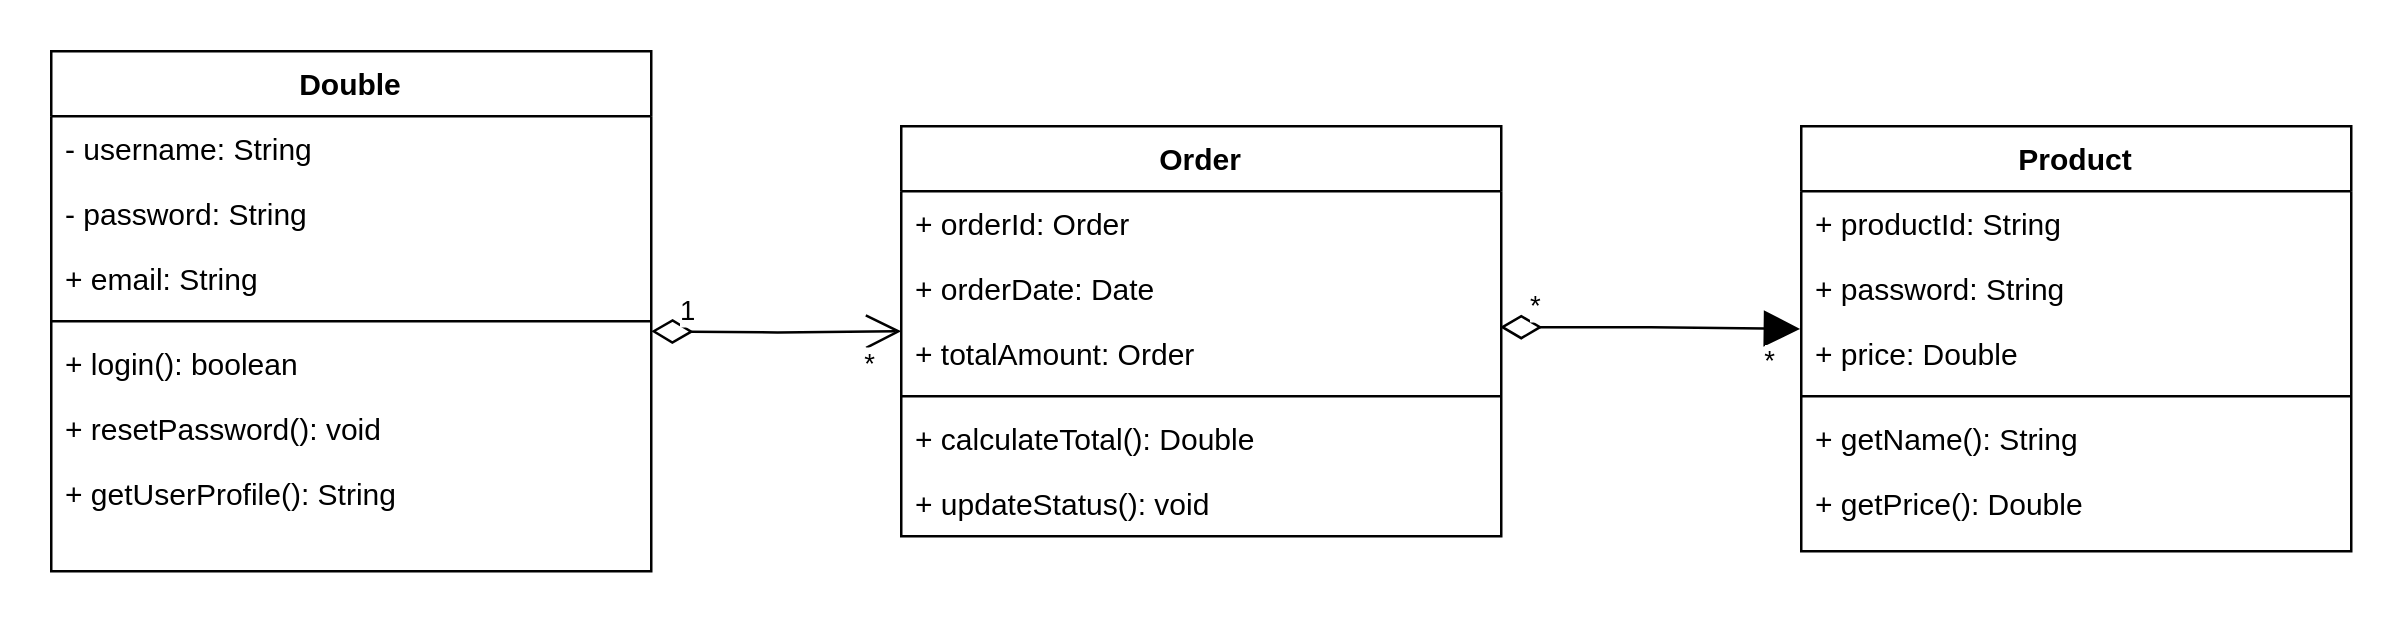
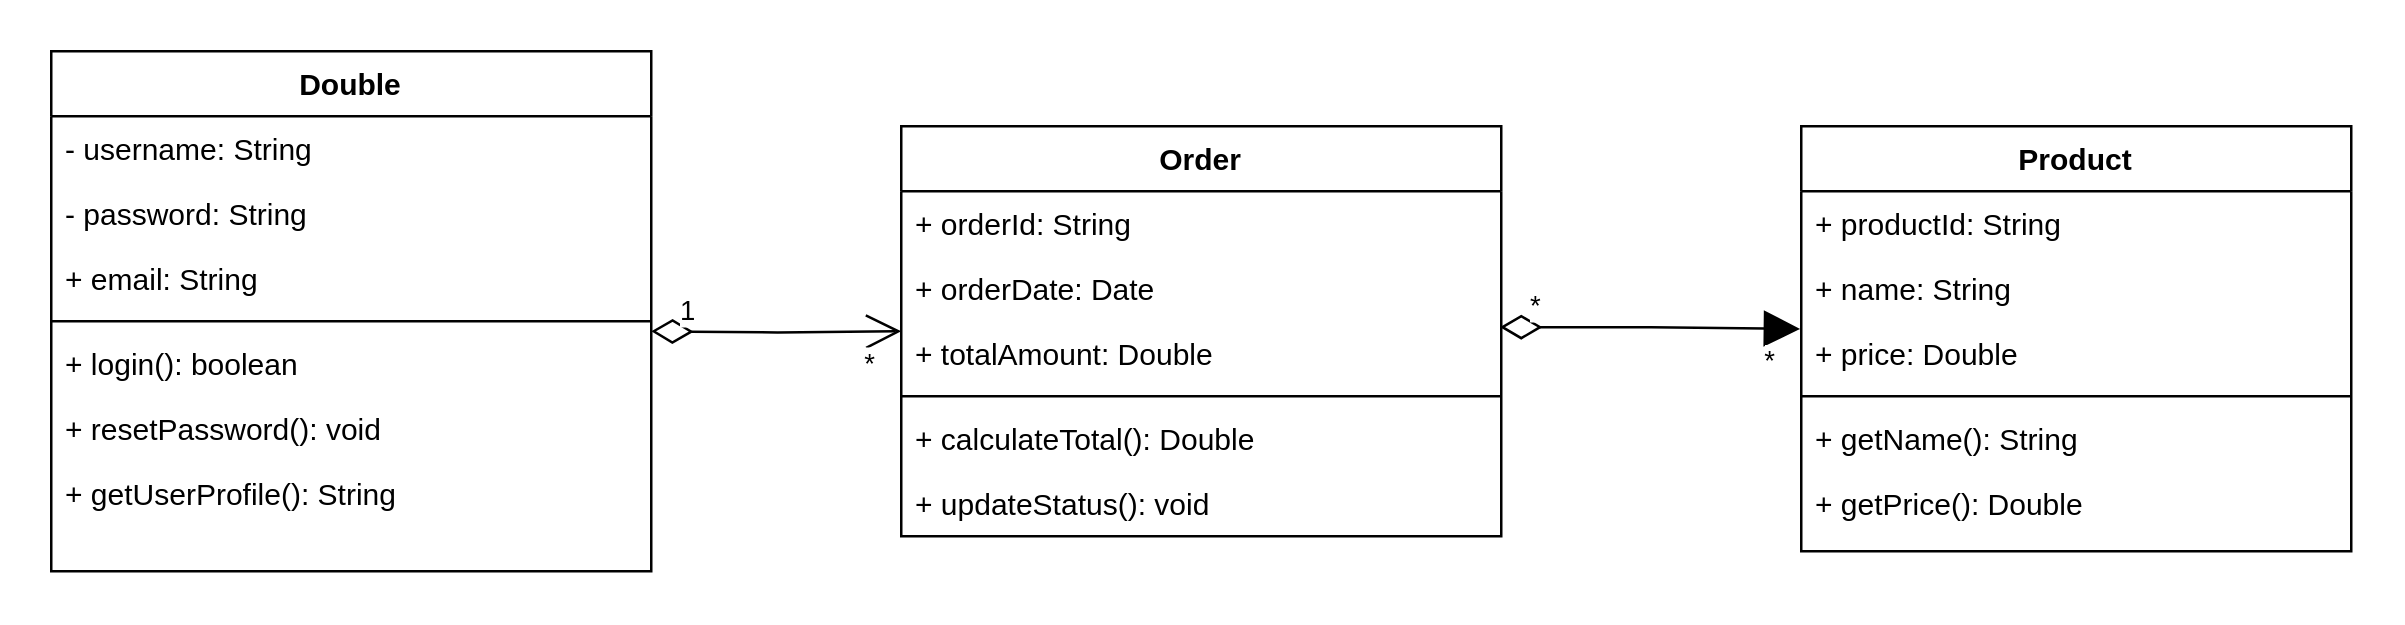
node "+ orderId: Order": label "+ orderId: Order" -> "+ orderId: String"
node "+ password: String": label "+ password: String" -> "+ name: String"
node "+ totalAmount: Order": label "+ totalAmount: Order" -> "+ totalAmount: Double"
